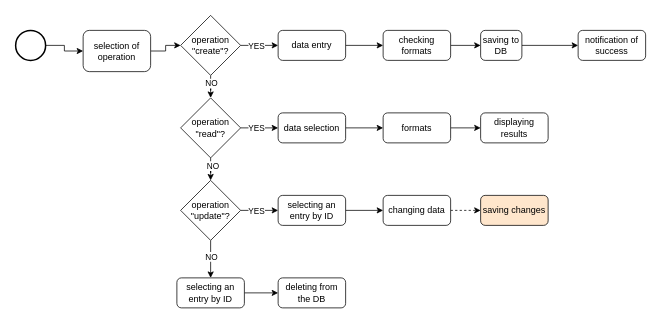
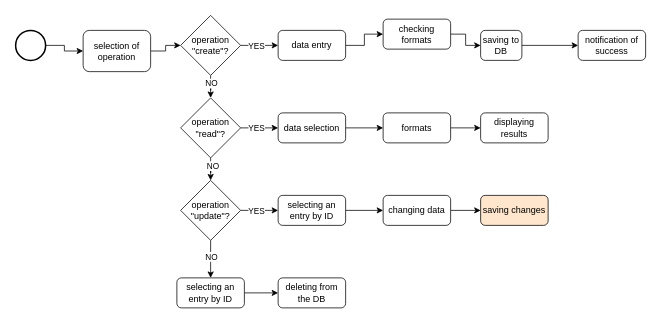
node "checking formats": moved (417, 45) -> (417, 34)
edge "changing data" -> "saving changes": style dashed -> solid
